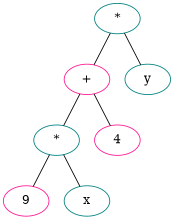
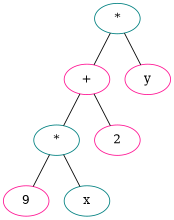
node "y": color teal -> deeppink
node "4": label "4" -> "2"
